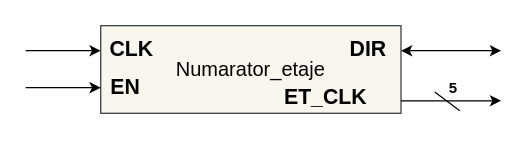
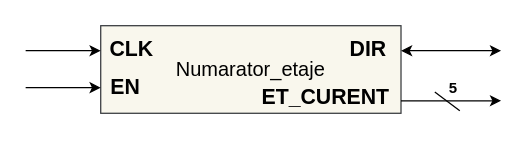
node "ET_CLK": label "ET_CLK" -> "ET_CURENT"
